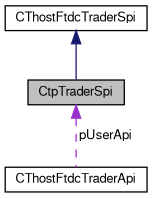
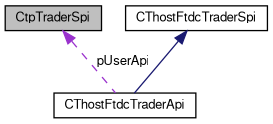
edge "CtpTraderSpi" -> "CThostFtdcTraderSpi": now "CThostFtdcTraderApi" -> "CThostFtdcTraderSpi"
